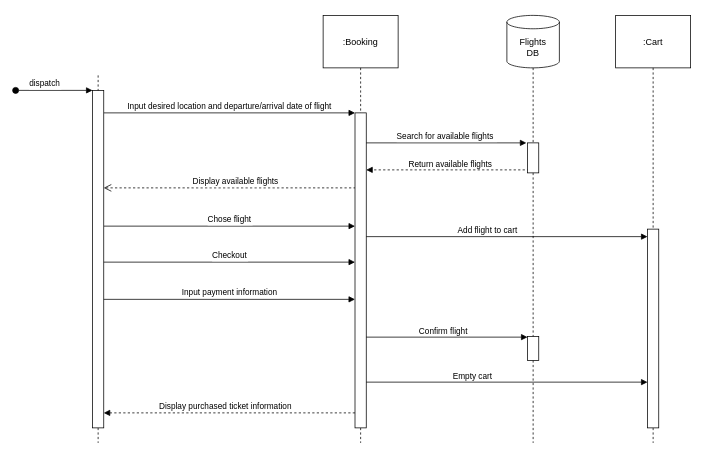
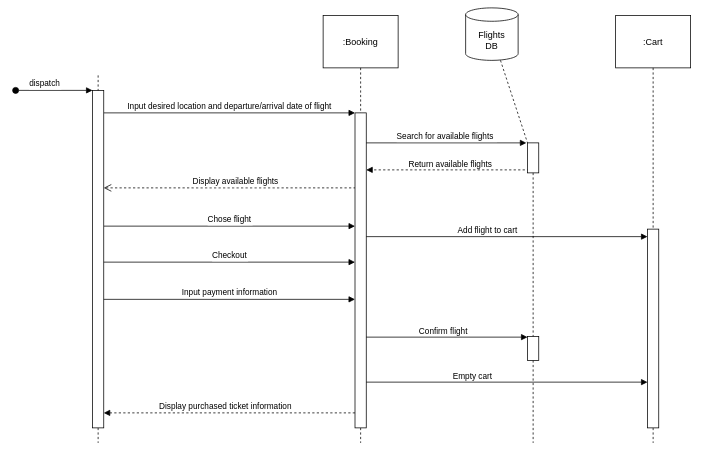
node "Flights DB": moved (533, 42) -> (492, 34)
